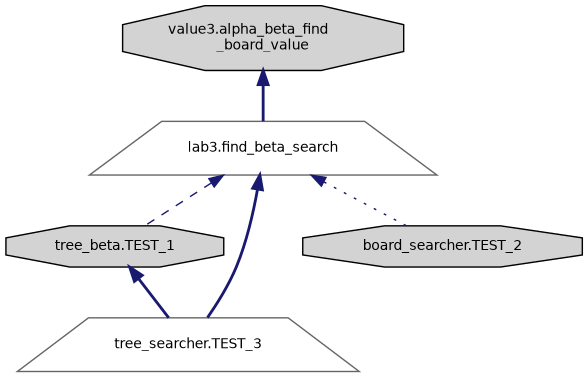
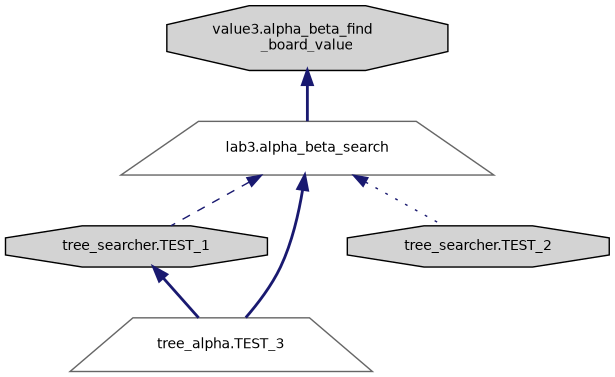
node "lab3.find_beta_search": label "lab3.find_beta_search" -> "lab3.alpha_beta_search"
node "tree_beta.TEST_1": label "tree_beta.TEST_1" -> "tree_searcher.TEST_1"
node "board_searcher.TEST_2": label "board_searcher.TEST_2" -> "tree_searcher.TEST_2"
node "tree_searcher.TEST_3": label "tree_searcher.TEST_3" -> "tree_alpha.TEST_3"
